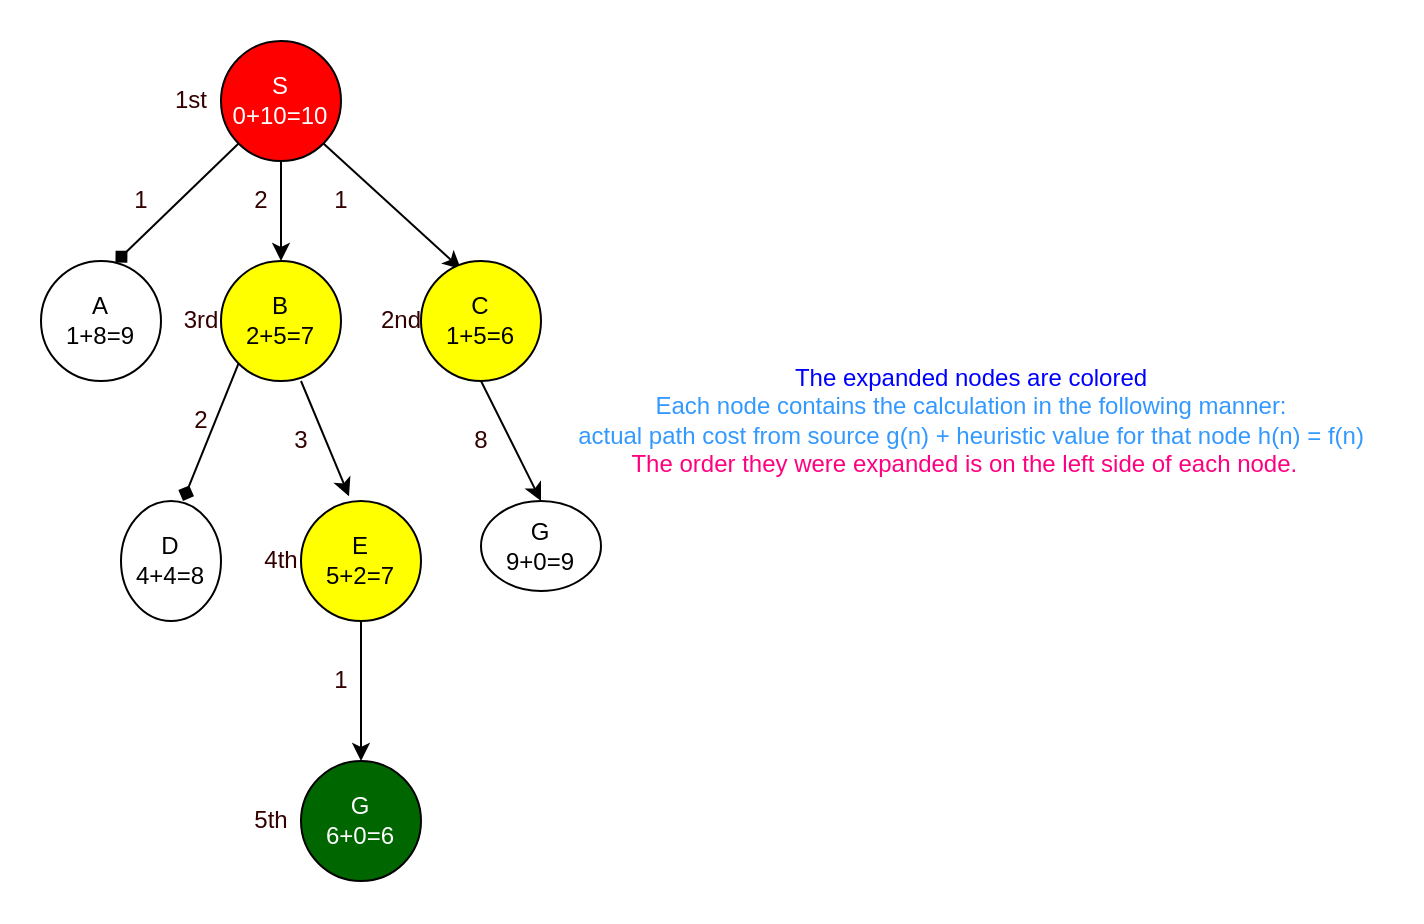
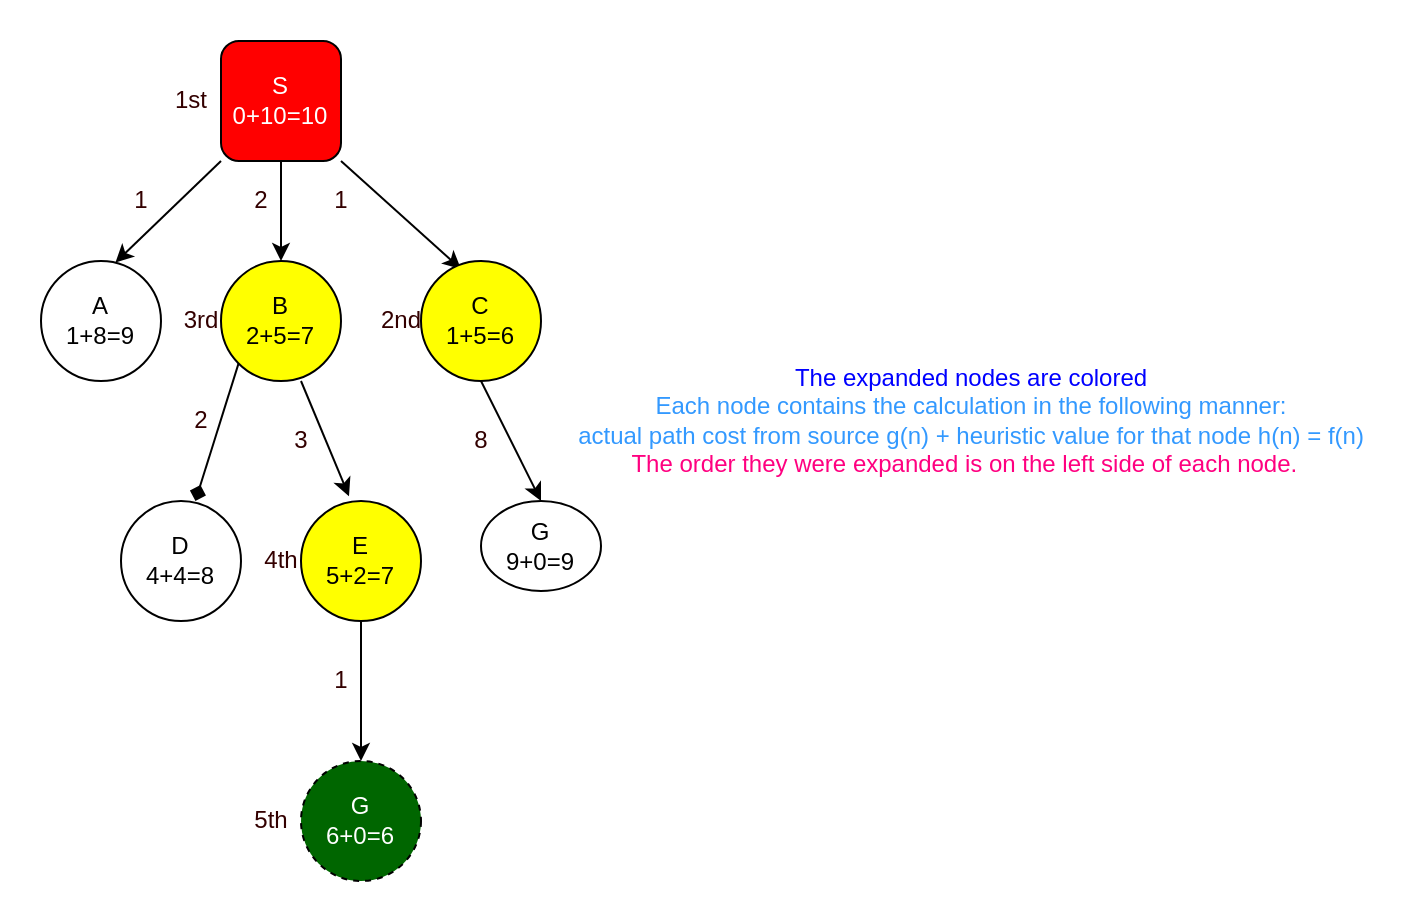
node "S 0+10=10": shape ellipse -> rounded rectangle
edge "S 0+10=10" -> "A 1+8=9": arrowhead diamond -> classic
node "D 4+4=8": size 100x120 -> 120x120
node "G 6+0=6": style solid -> dashed
